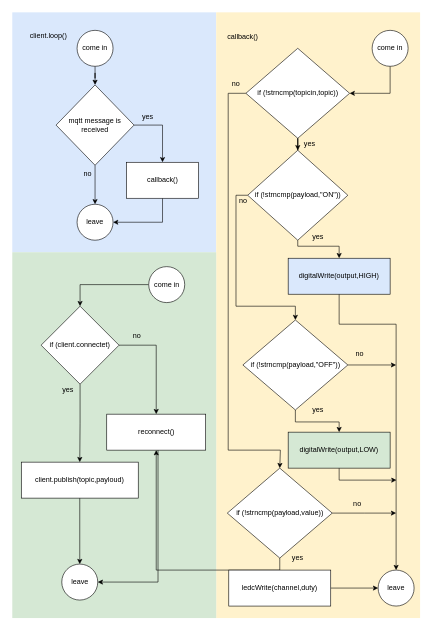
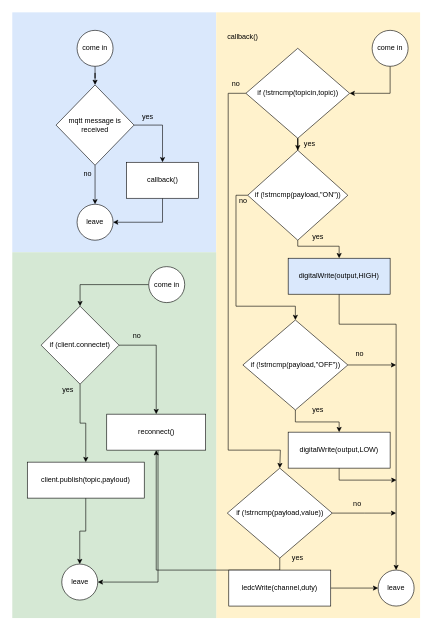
node "client.loop()": removed
node "digitalWrite(output,LOW)": fillcolor #d5e8d4 -> #ffffff
node "client.publish(topic,payloud)": moved (80, 480) -> (86, 480)
